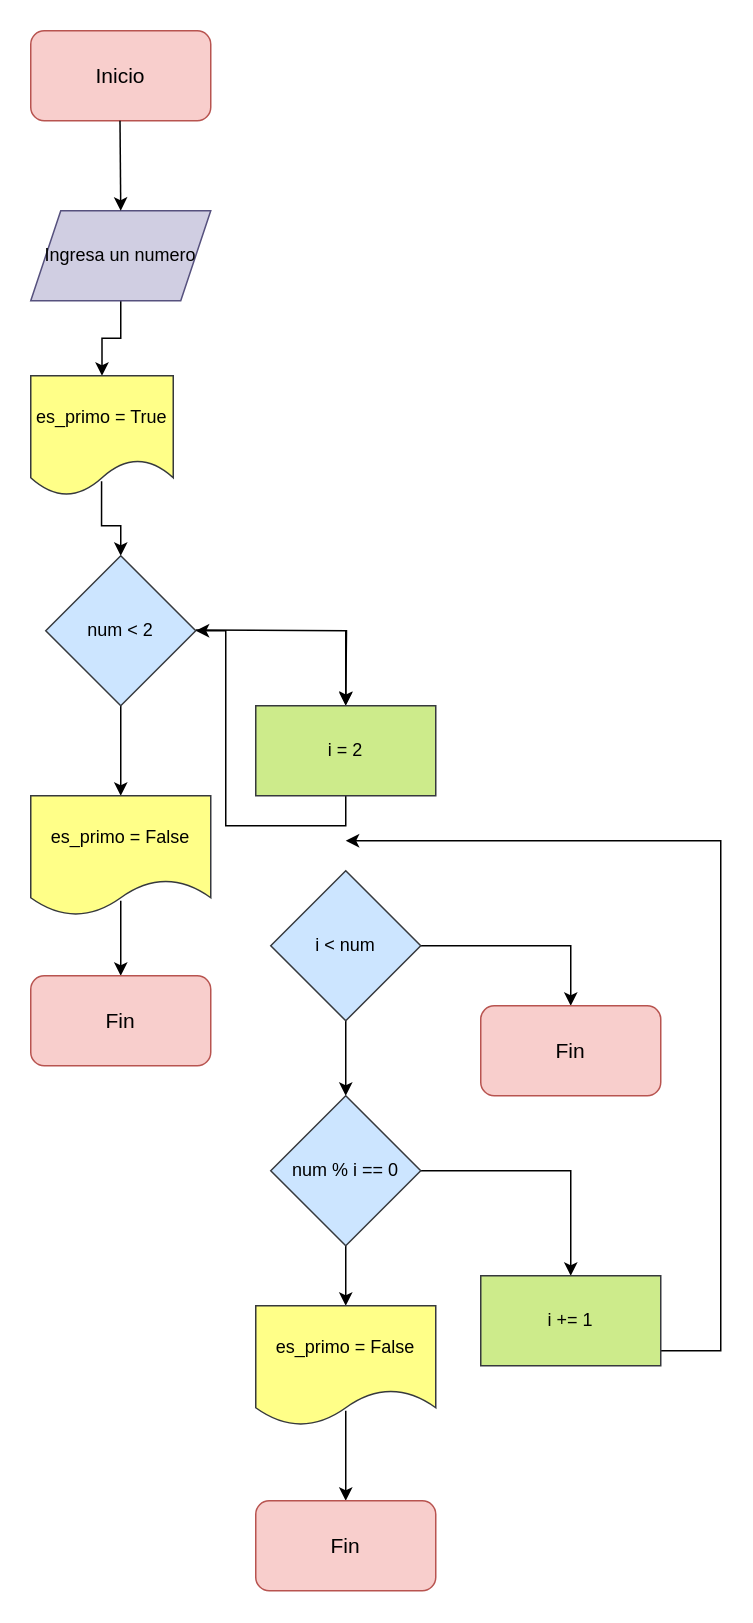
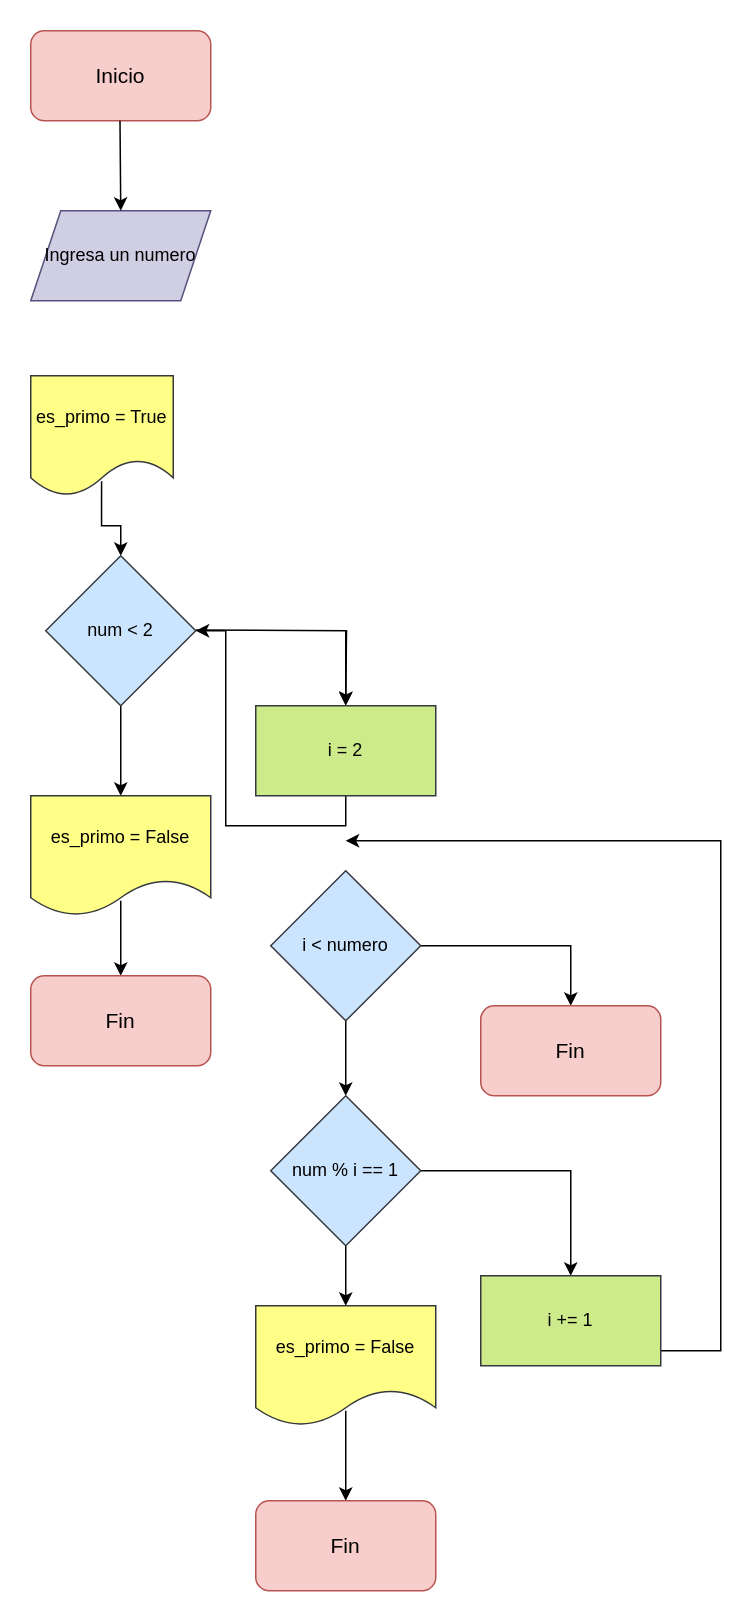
edge "Ingresa un numero" -> "es_primo = True": removed
node "i < num": label "i < num" -> "i < numero"
node "num % i == 0": label "num % i == 0" -> "num % i == 1"
